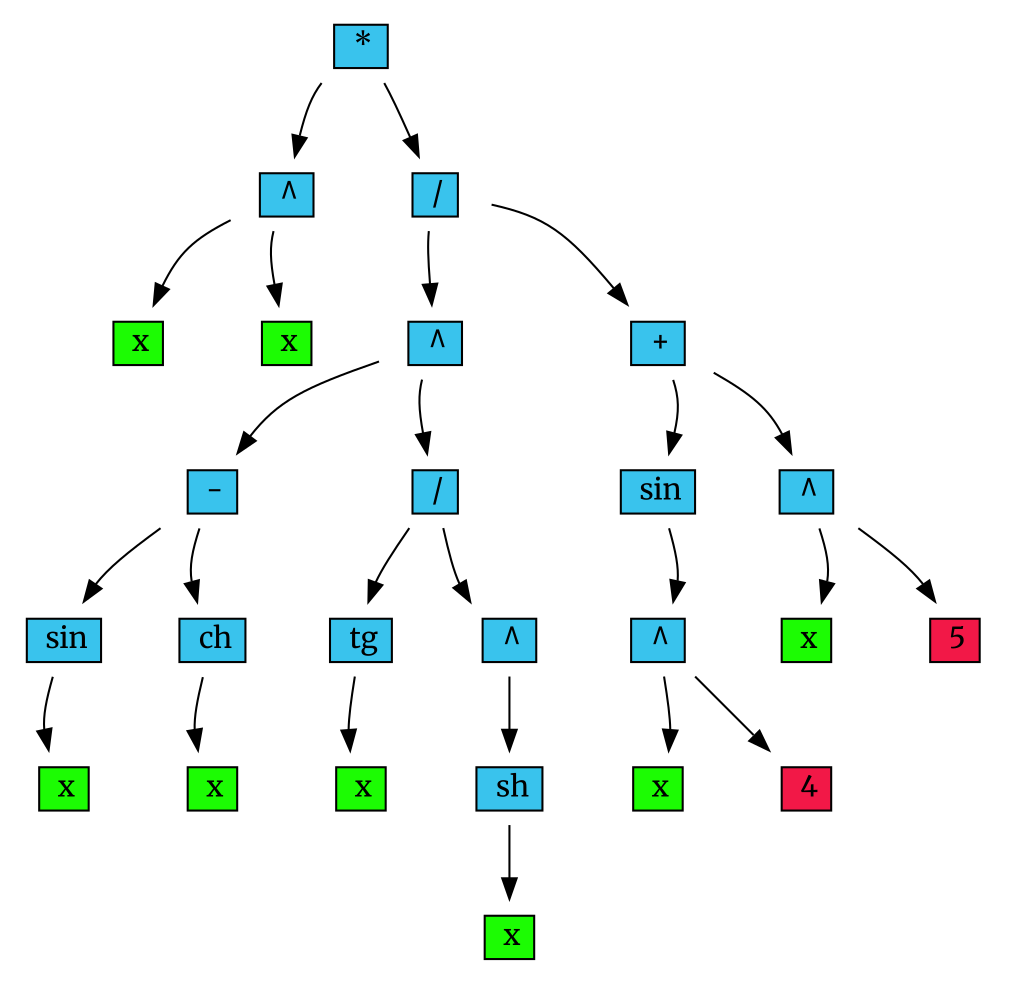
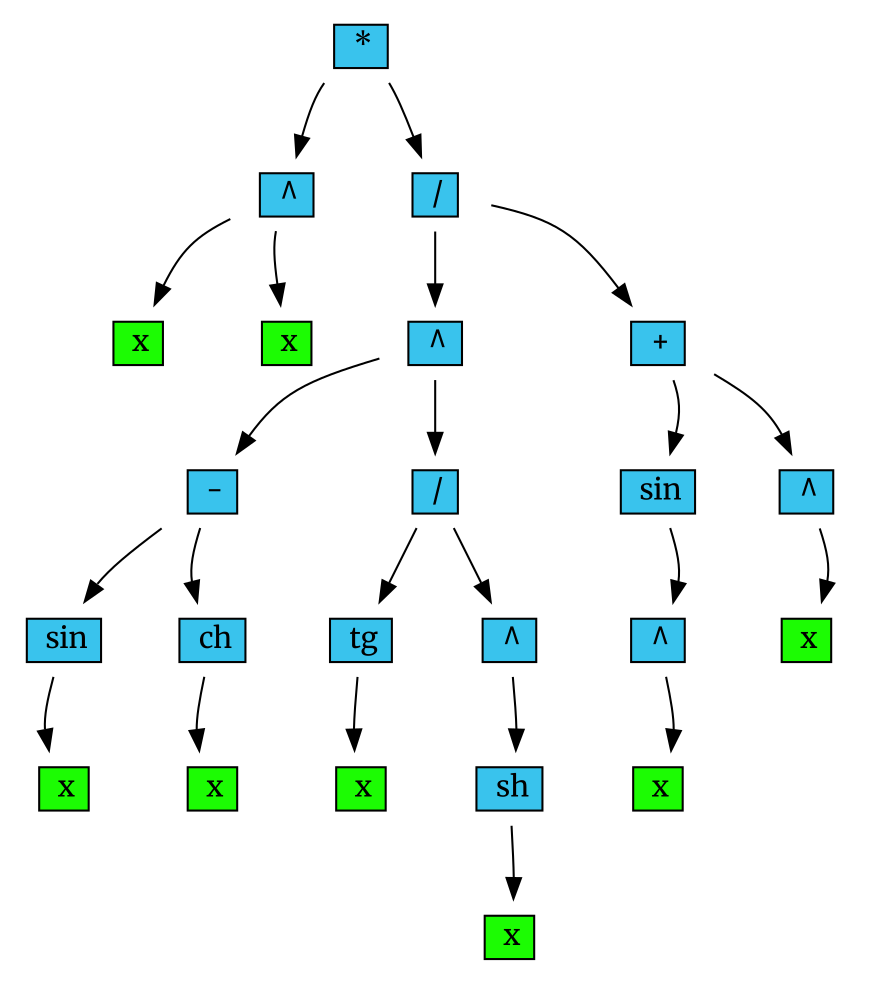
node "5": removed
node "4": removed
